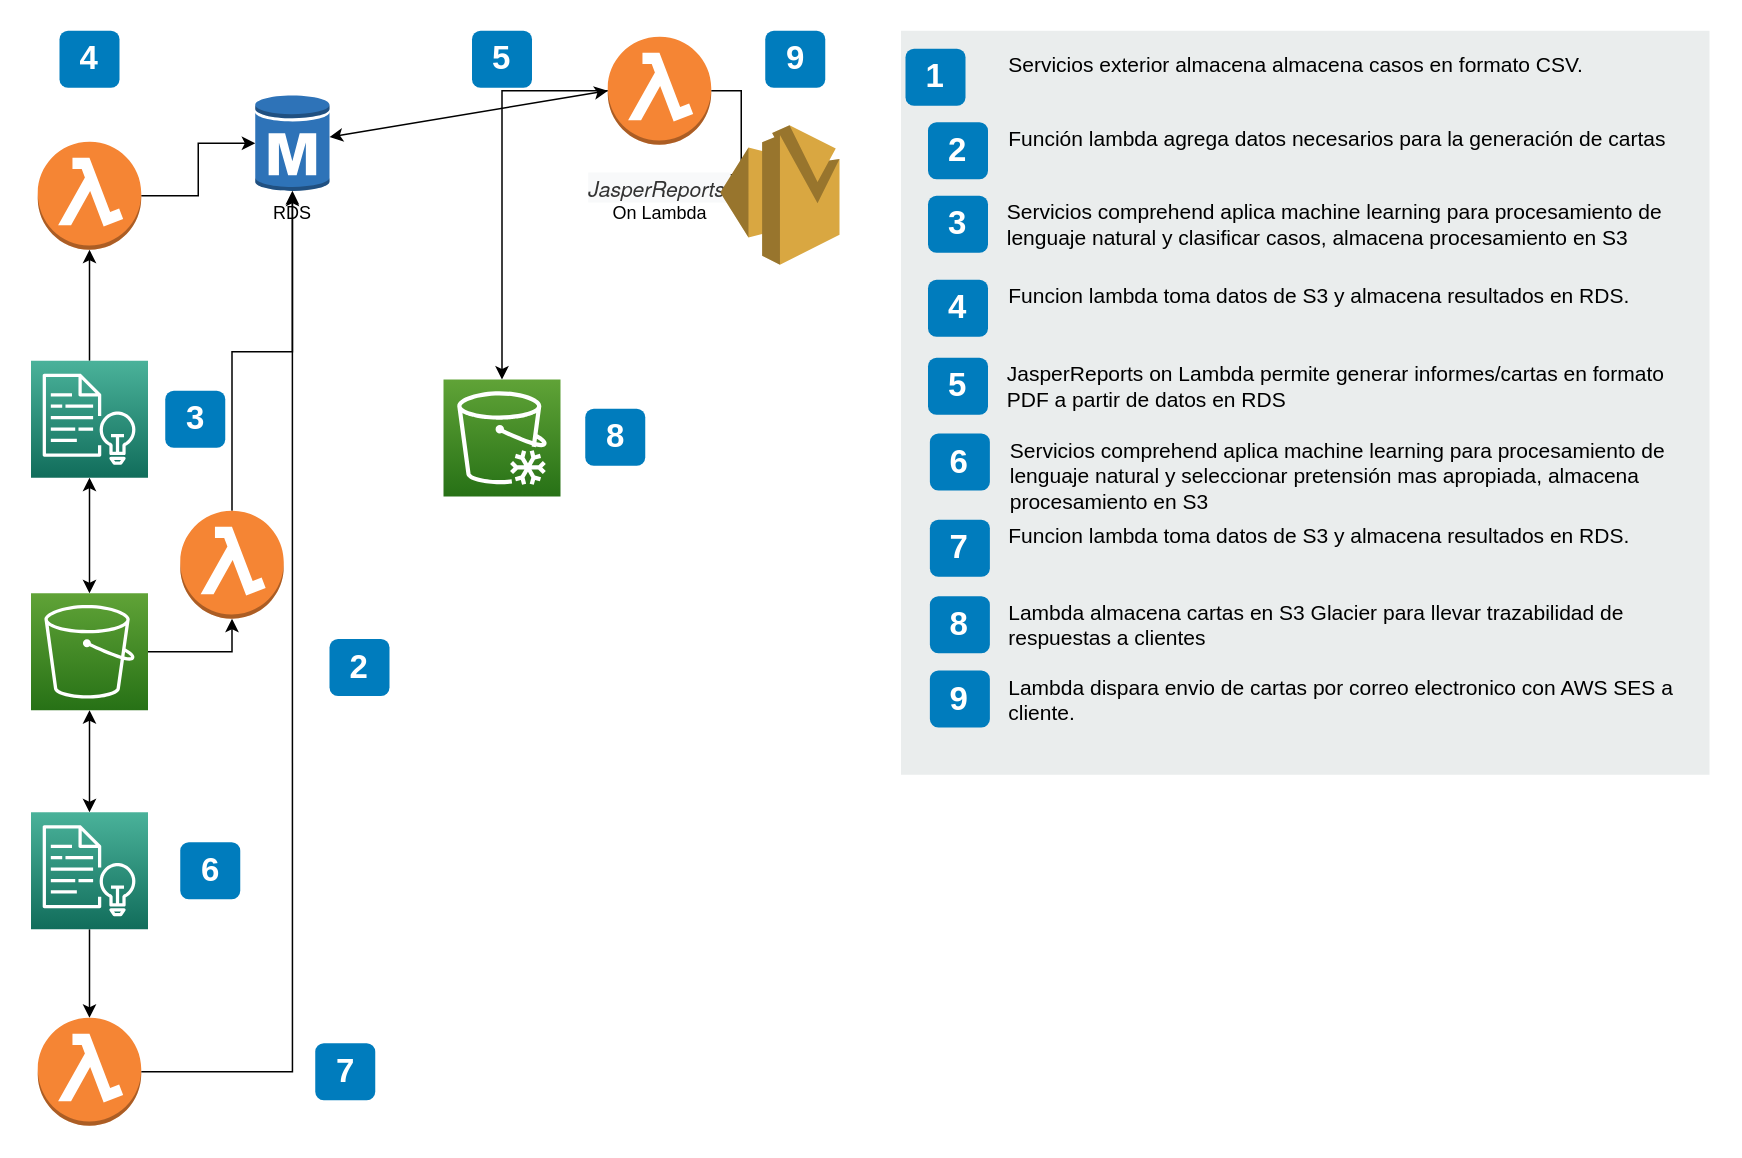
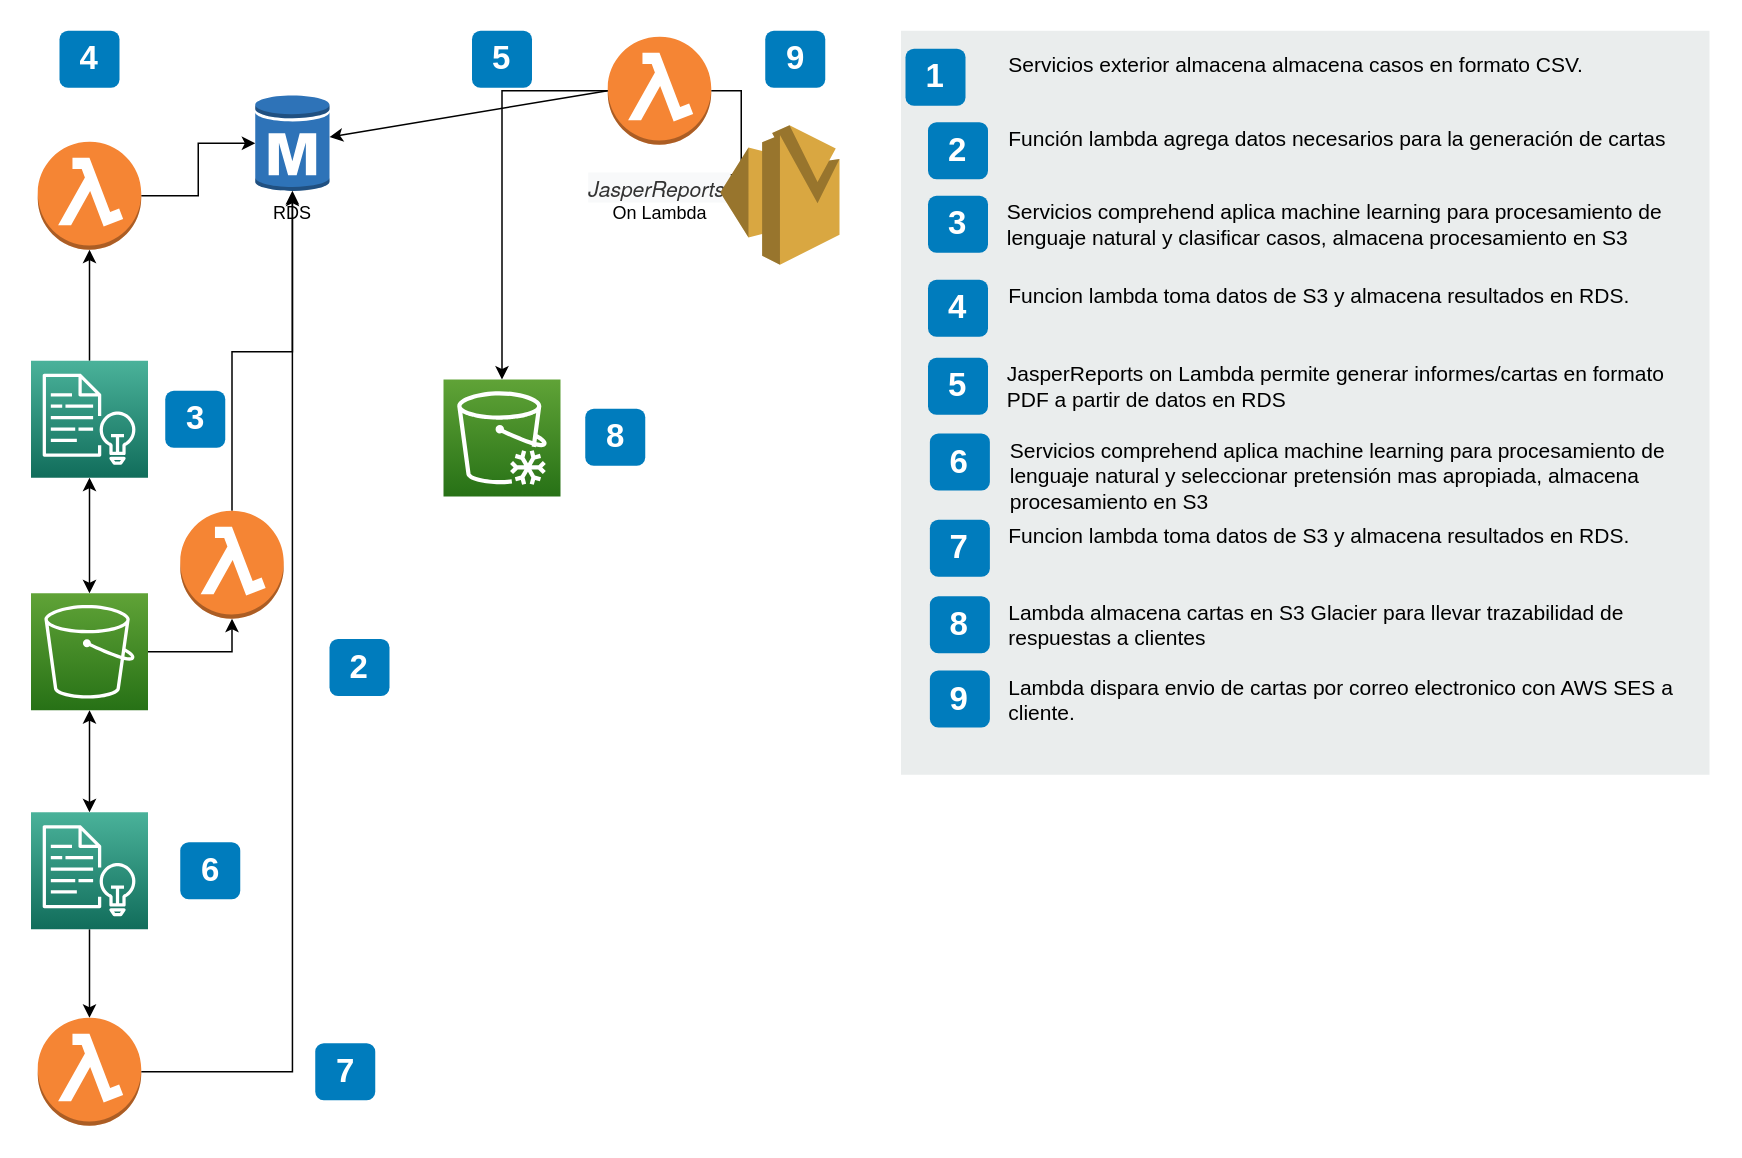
edge "JasperReports On Lambda" -- "RDS": arrowhead classic -> none
